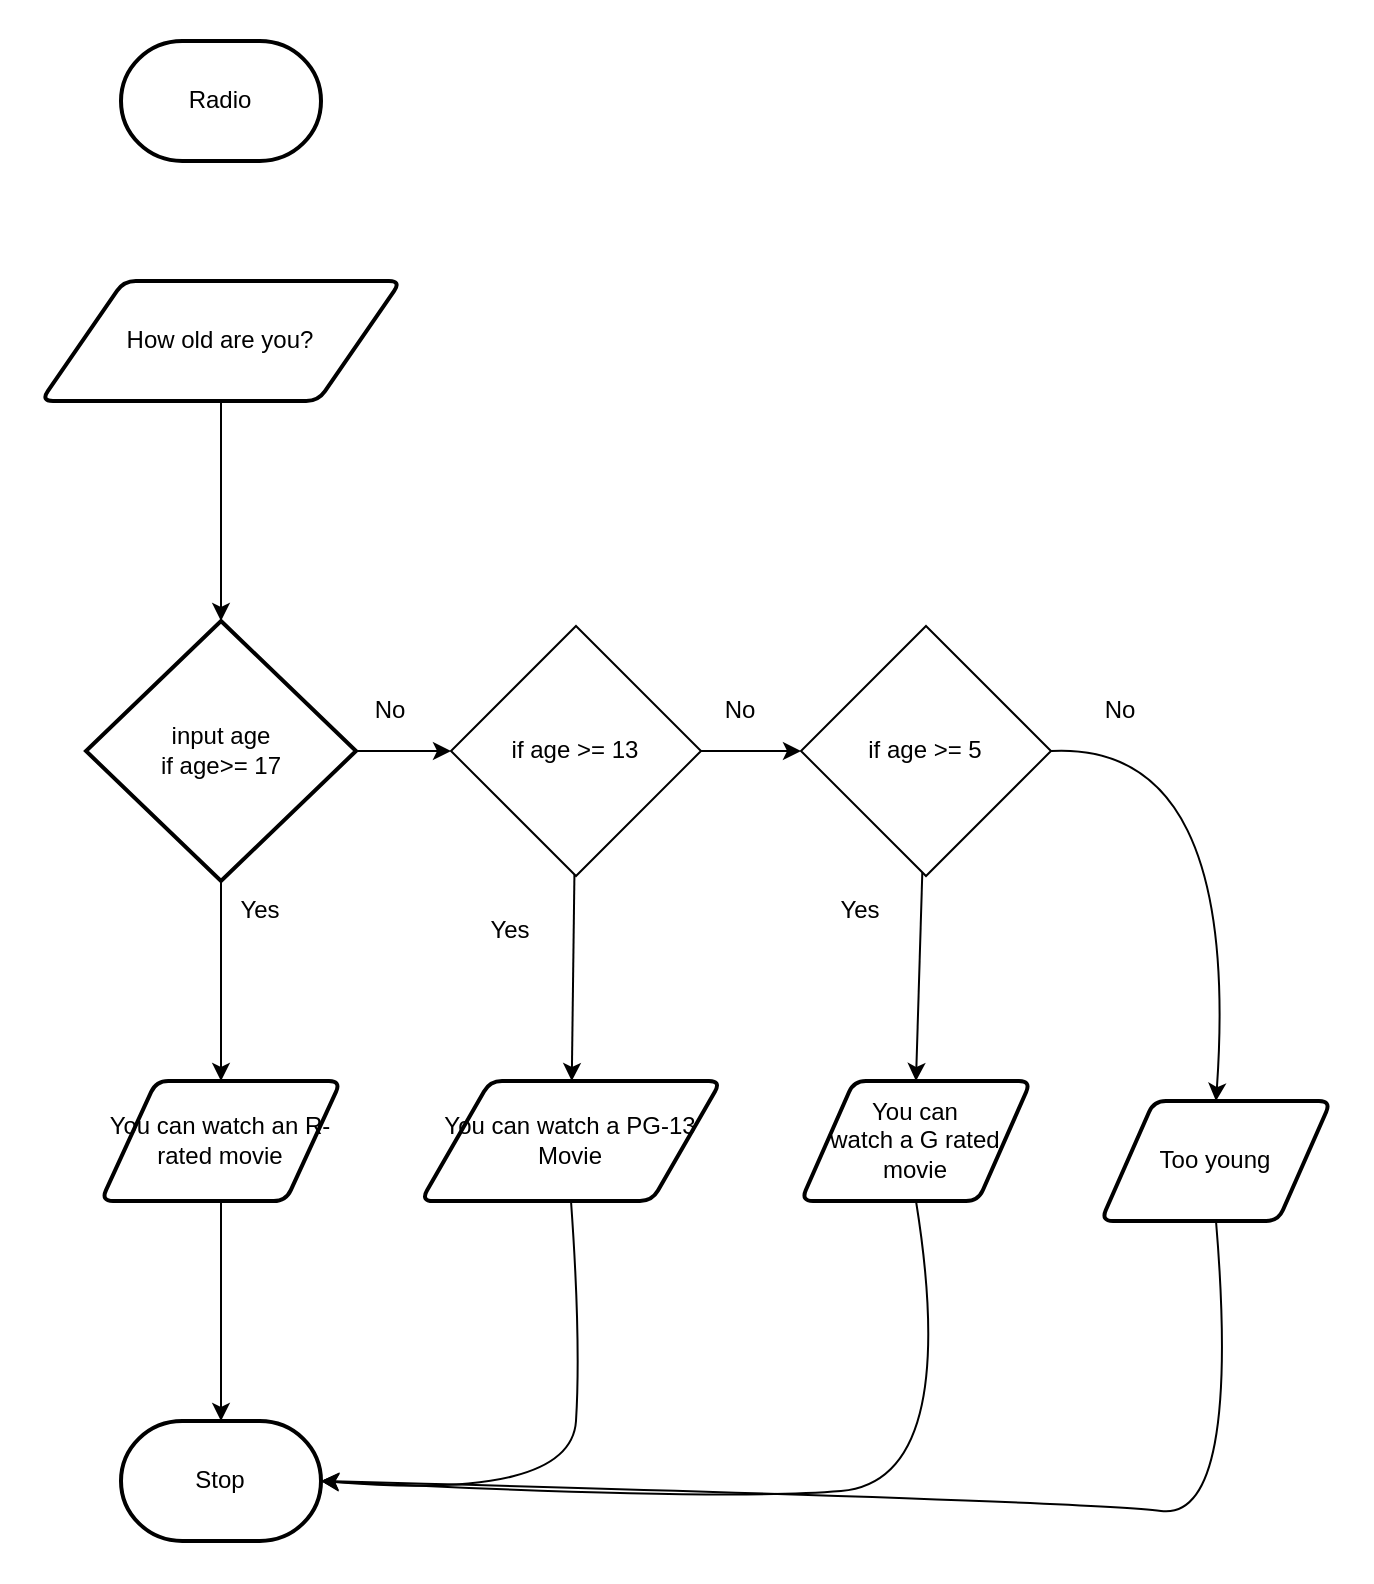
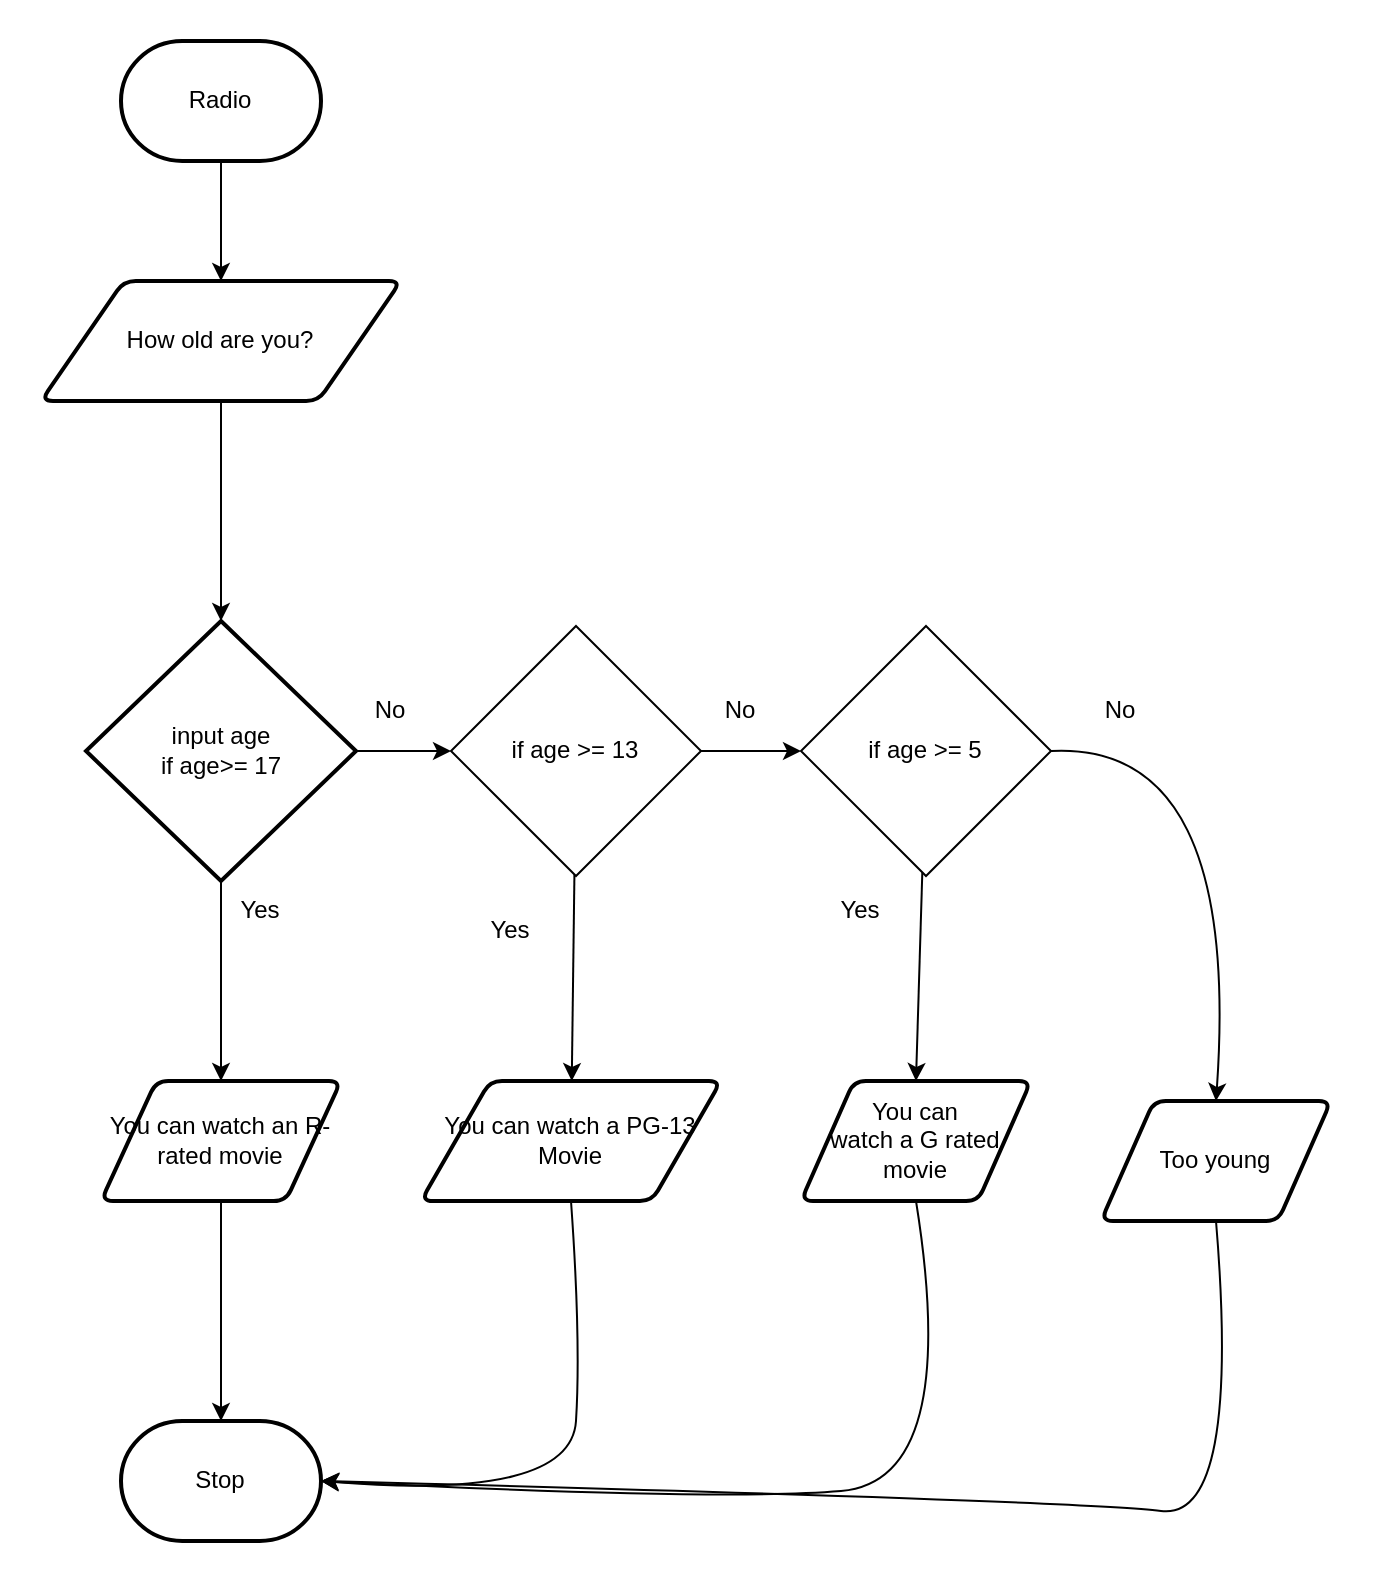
edge "Radio" -> "How old are you?": added
